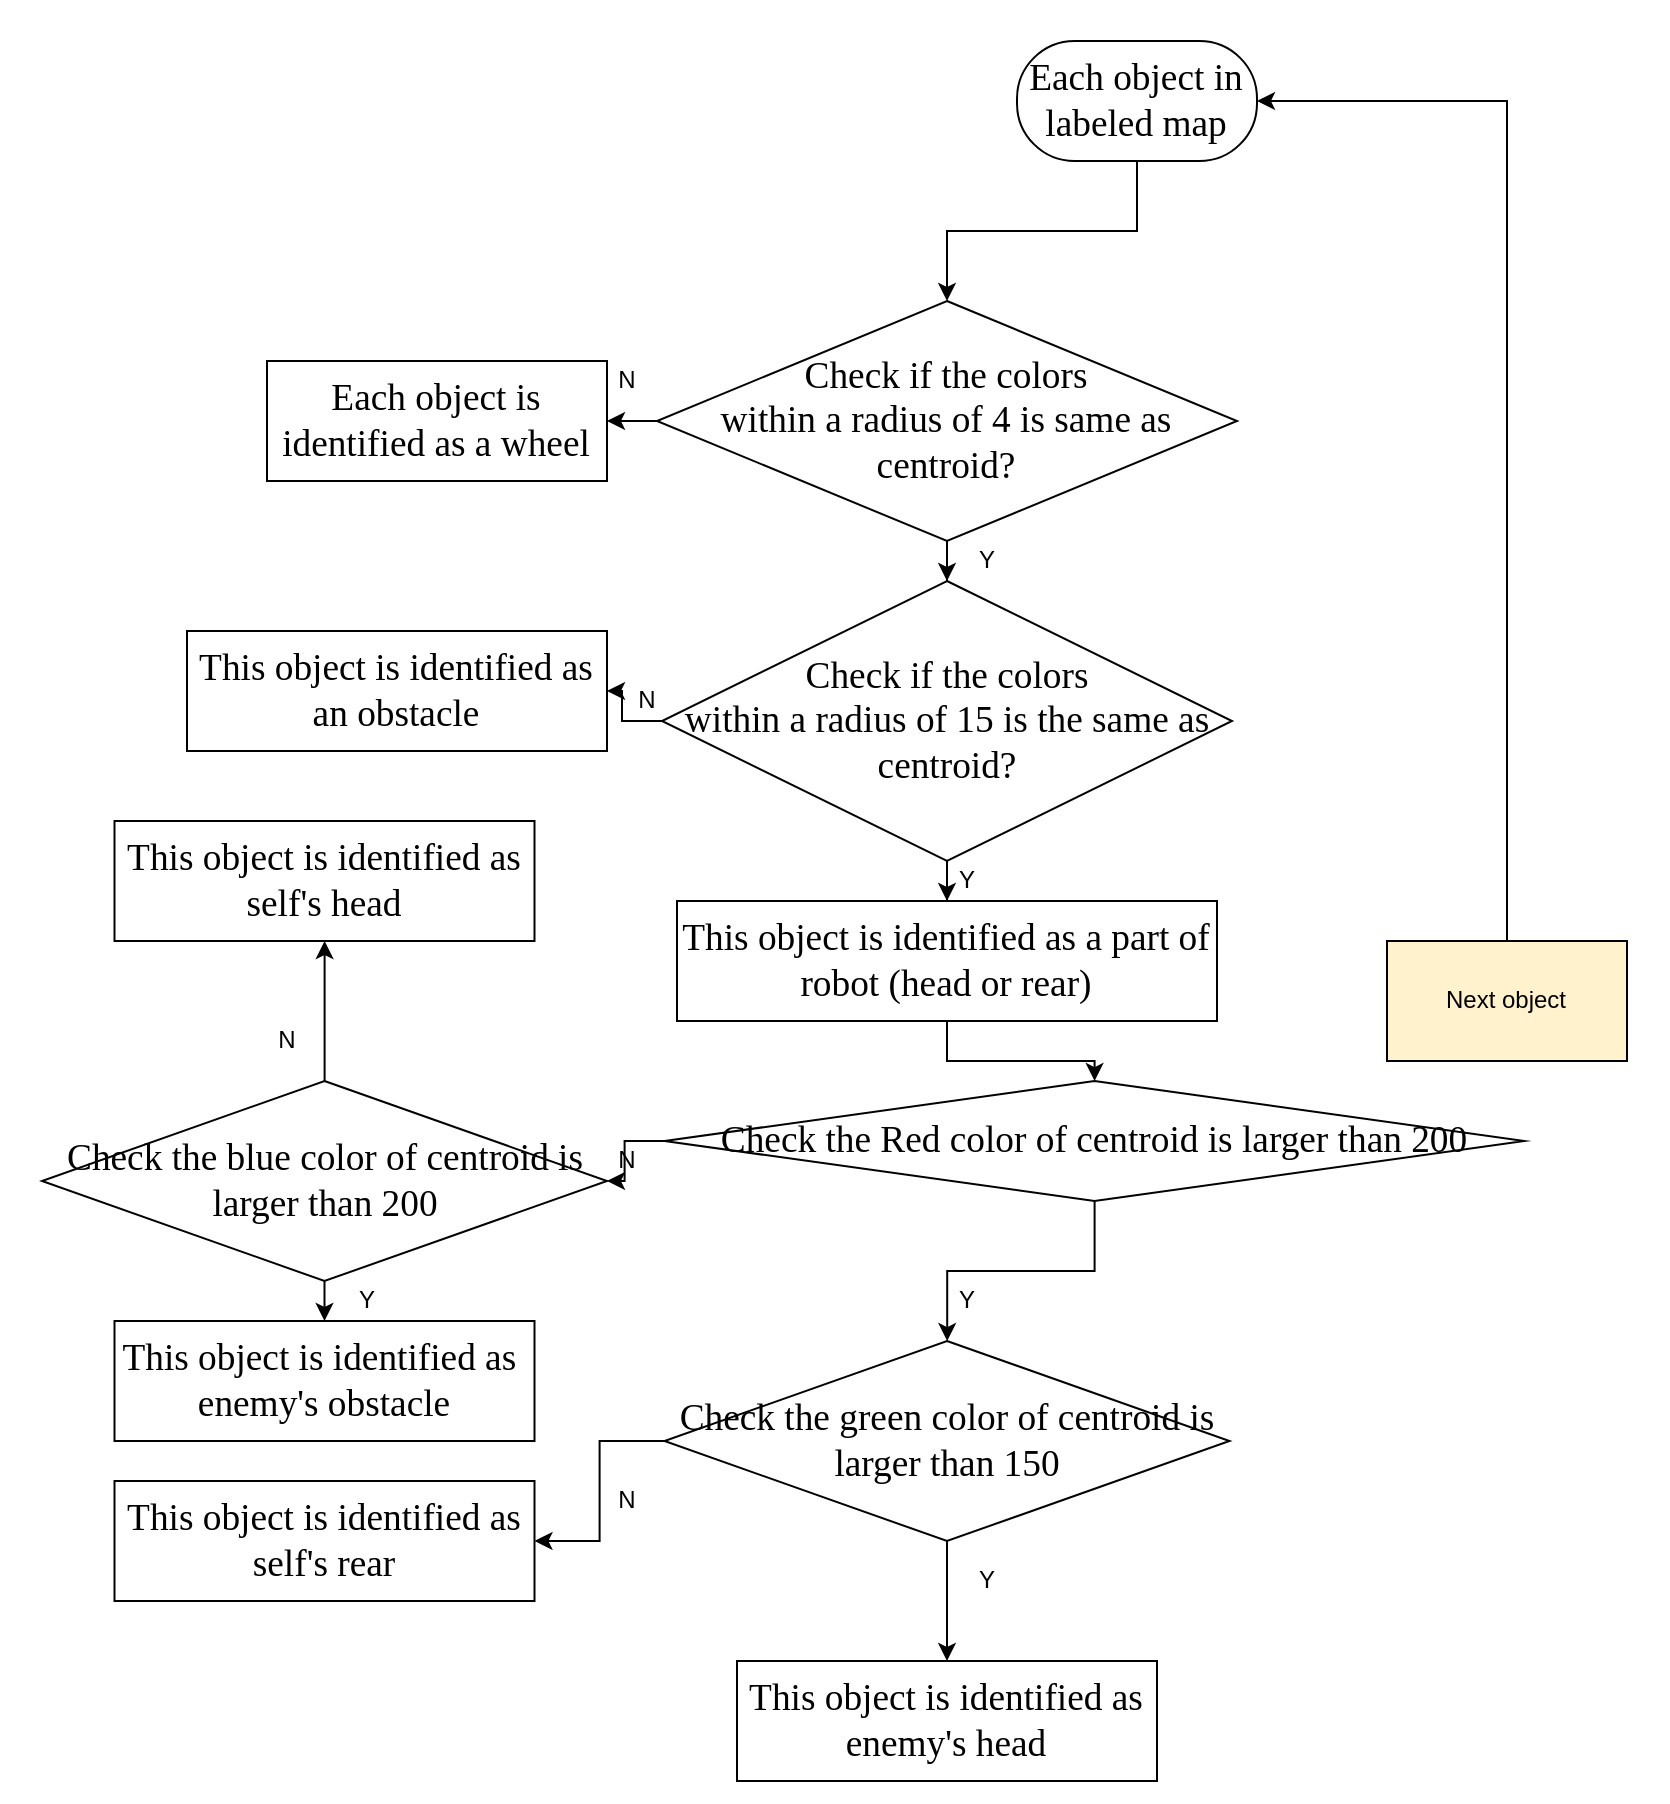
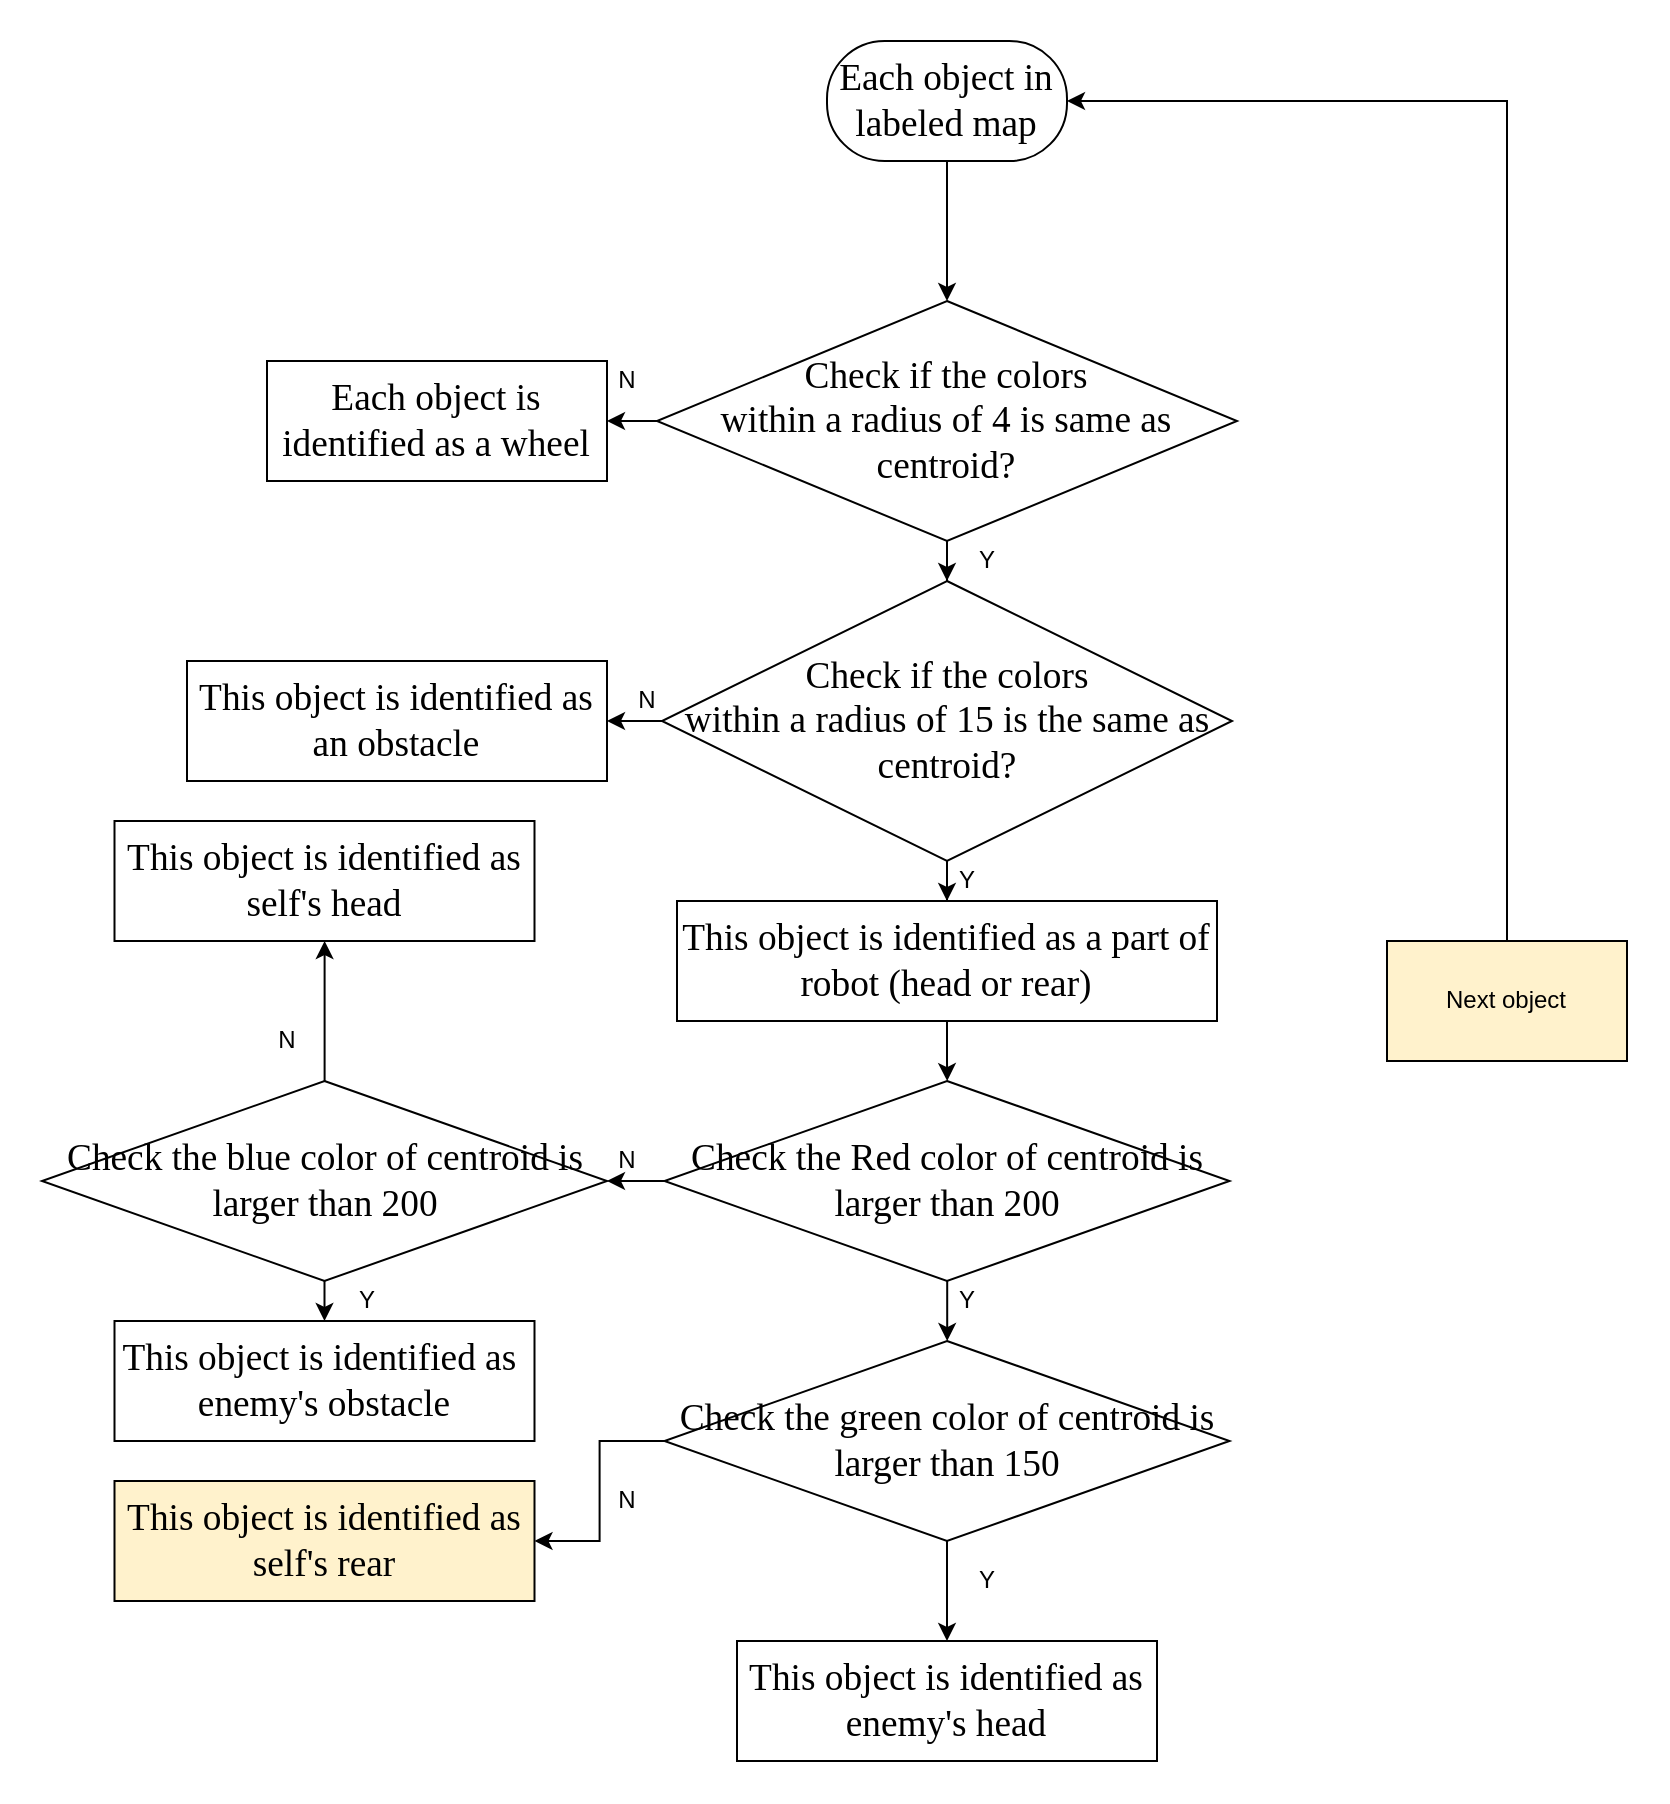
node "Each object in labeled map": moved (1137, 101) -> (947, 101)
node "This object is identified as an obstacle": moved (397, 691) -> (397, 721)
node "Check the Red color of centroid is larger than 200": size 860x120 -> 565x200
node "This object is identified as self's rear": fillcolor #ffffff -> #fff2cc
node "This object is identified as enemy's head": moved (947, 1721) -> (947, 1701)
